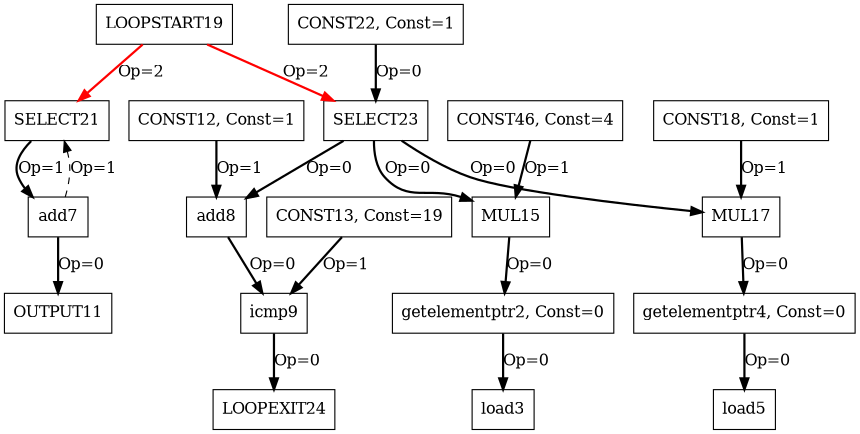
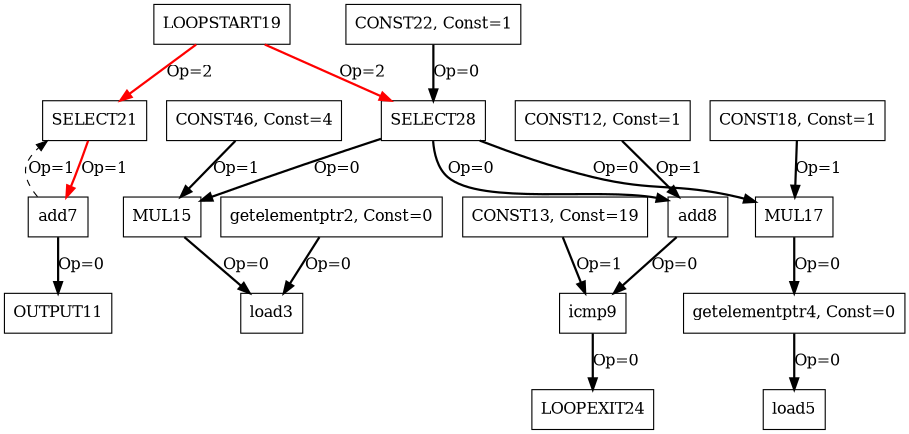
node "SELECT23": label "SELECT23" -> "SELECT28"
edge "SELECT21" -> "add7": color black -> red
edge "MUL15" -> "getelementptr2, Const=0": now "MUL15" -> "load3"
